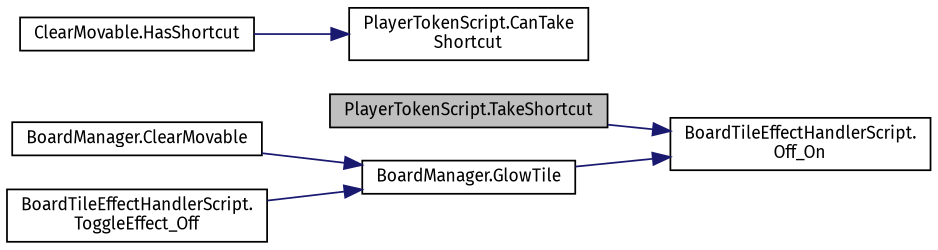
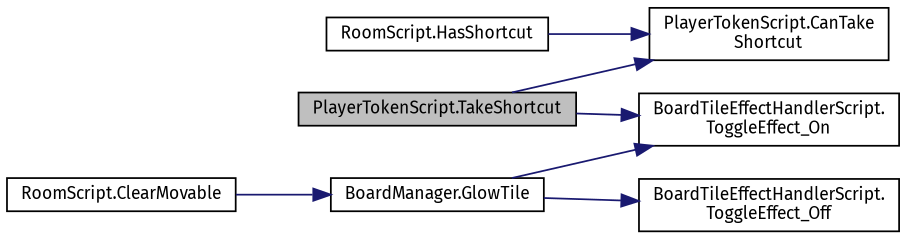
node "ClearMovable.HasShortcut": label "ClearMovable.HasShortcut" -> "RoomScript.HasShortcut"
edge "PlayerTokenScript.TakeShortcut" -> "PlayerTokenScript.CanTake Shortcut": added
node "BoardManager.ClearMovable": label "BoardManager.ClearMovable" -> "RoomScript.ClearMovable"
node "BoardTileEffectHandlerScript. Off_On": label "BoardTileEffectHandlerScript. Off_On" -> "BoardTileEffectHandlerScript. ToggleEffect_On"
edge "BoardTileEffectHandlerScript. ToggleEffect_Off" -> "BoardManager.GlowTile": reversed
